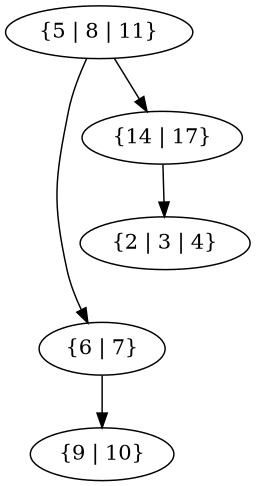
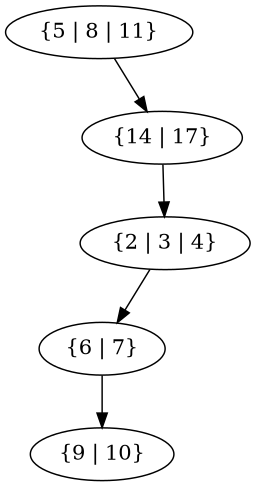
edge "{5 | 8 | 11}" -> "{6 | 7}": now "{2 | 3 | 4}" -> "{6 | 7}"
